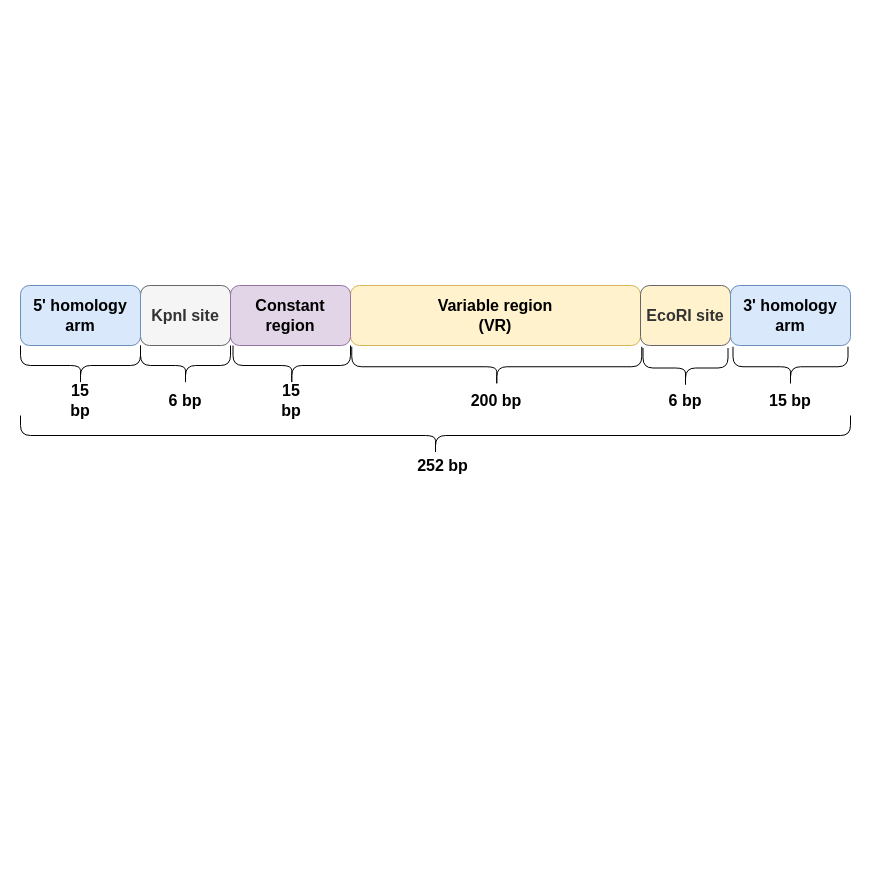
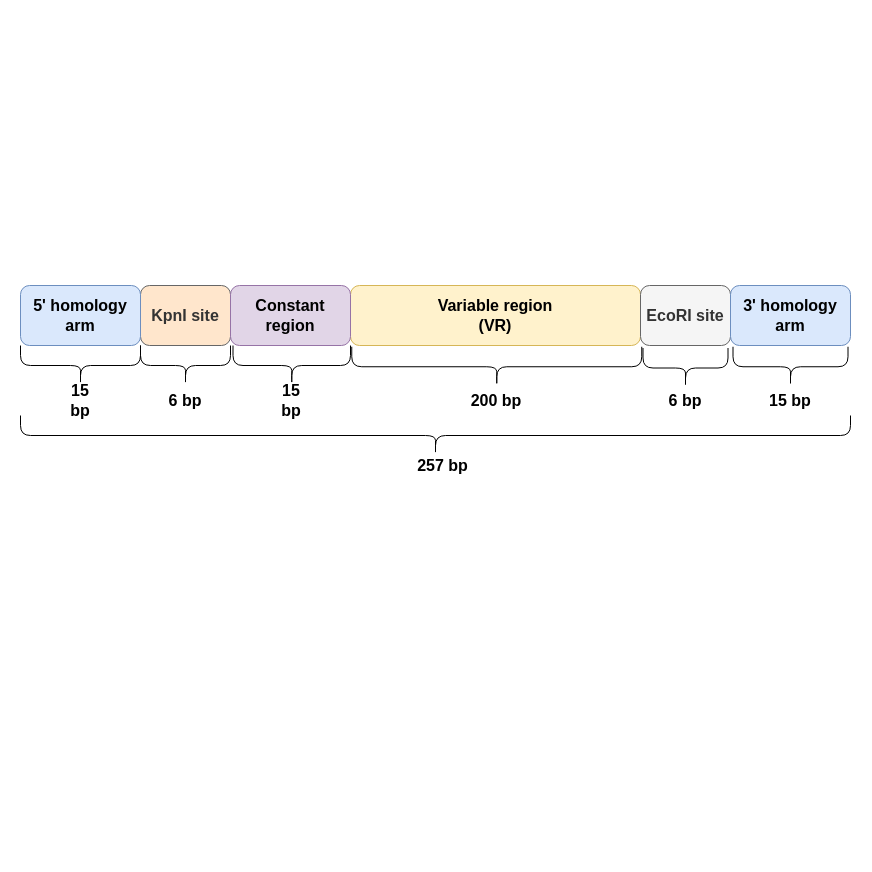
node "KpnI site": fillcolor #f5f5f5 -> #ffe6cc
node "EcoRI site": fillcolor #fff2cc -> #f5f5f5
node "252 bp": label "252 bp" -> "257 bp"
